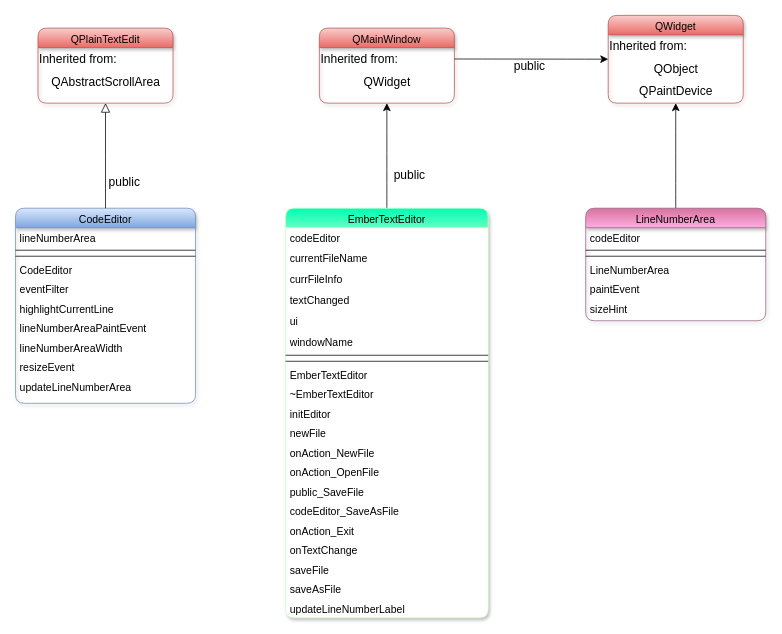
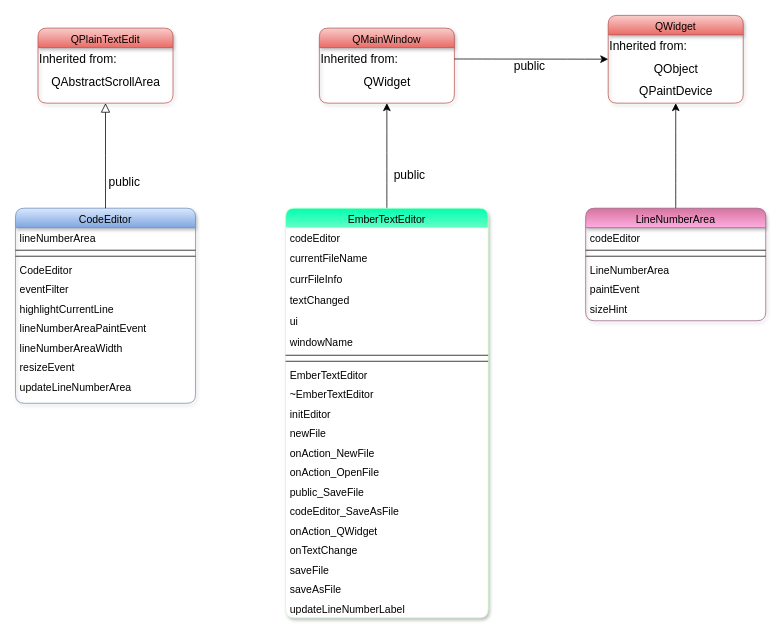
node "onAction_Exit": label "onAction_Exit" -> "onAction_QWidget"
